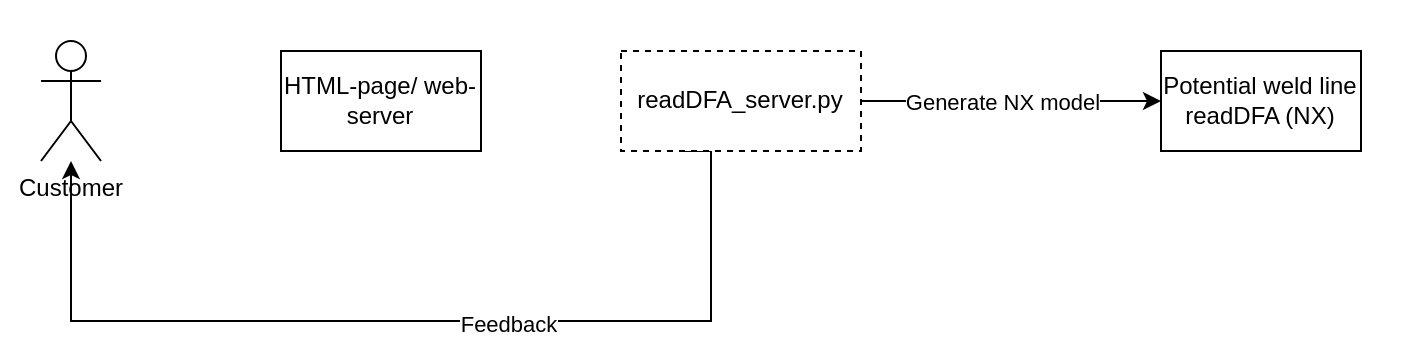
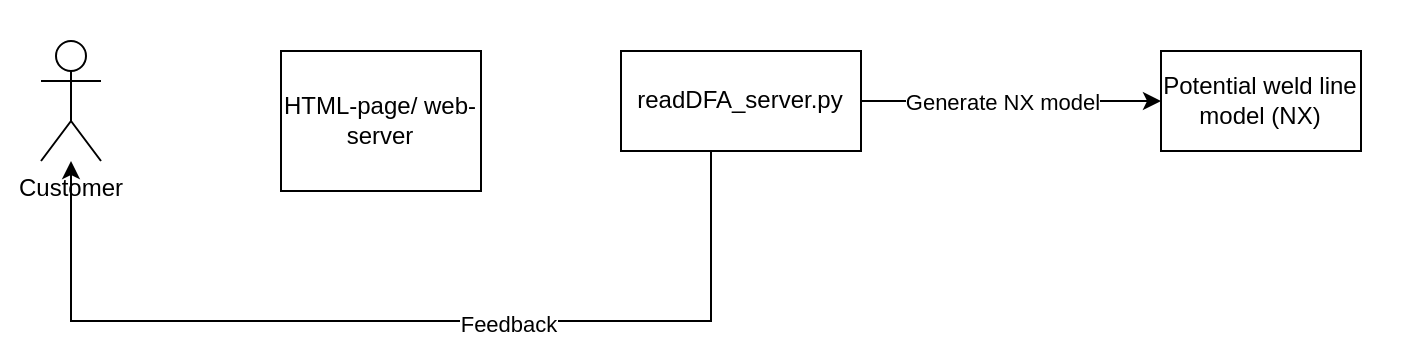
node "HTML-page/ web- server": size 200x100 -> 200x140
node "readDFA_server.py": style dashed -> solid
node "Potential weld line readDFA (NX)": label "Potential weld line readDFA (NX)" -> "Potential weld line model (NX)"
